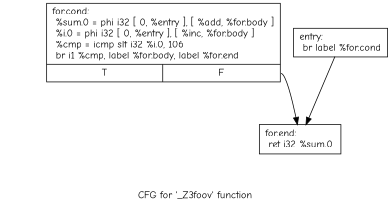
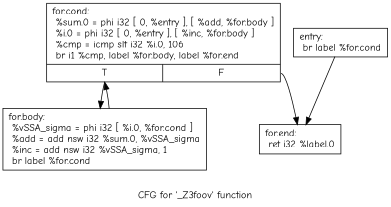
node "for.body:": added
node "for.end:": text "ret i32 %sum.0" -> "ret i32 %label.0"
